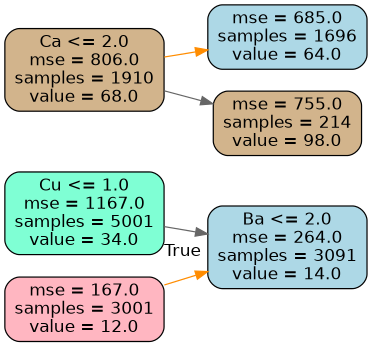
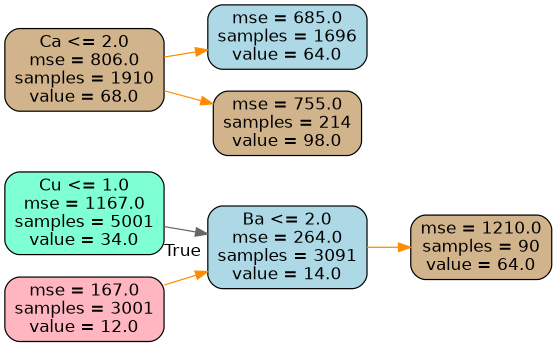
edge "Ca <= 2.0 mse = 806.0 samples = 1910 value = 68.0" -> "mse = 755.0 samples = 214 value = 98.0": color gray40 -> darkorange
node "mse = 1210.0 samples = 90 value = 64.0": added
